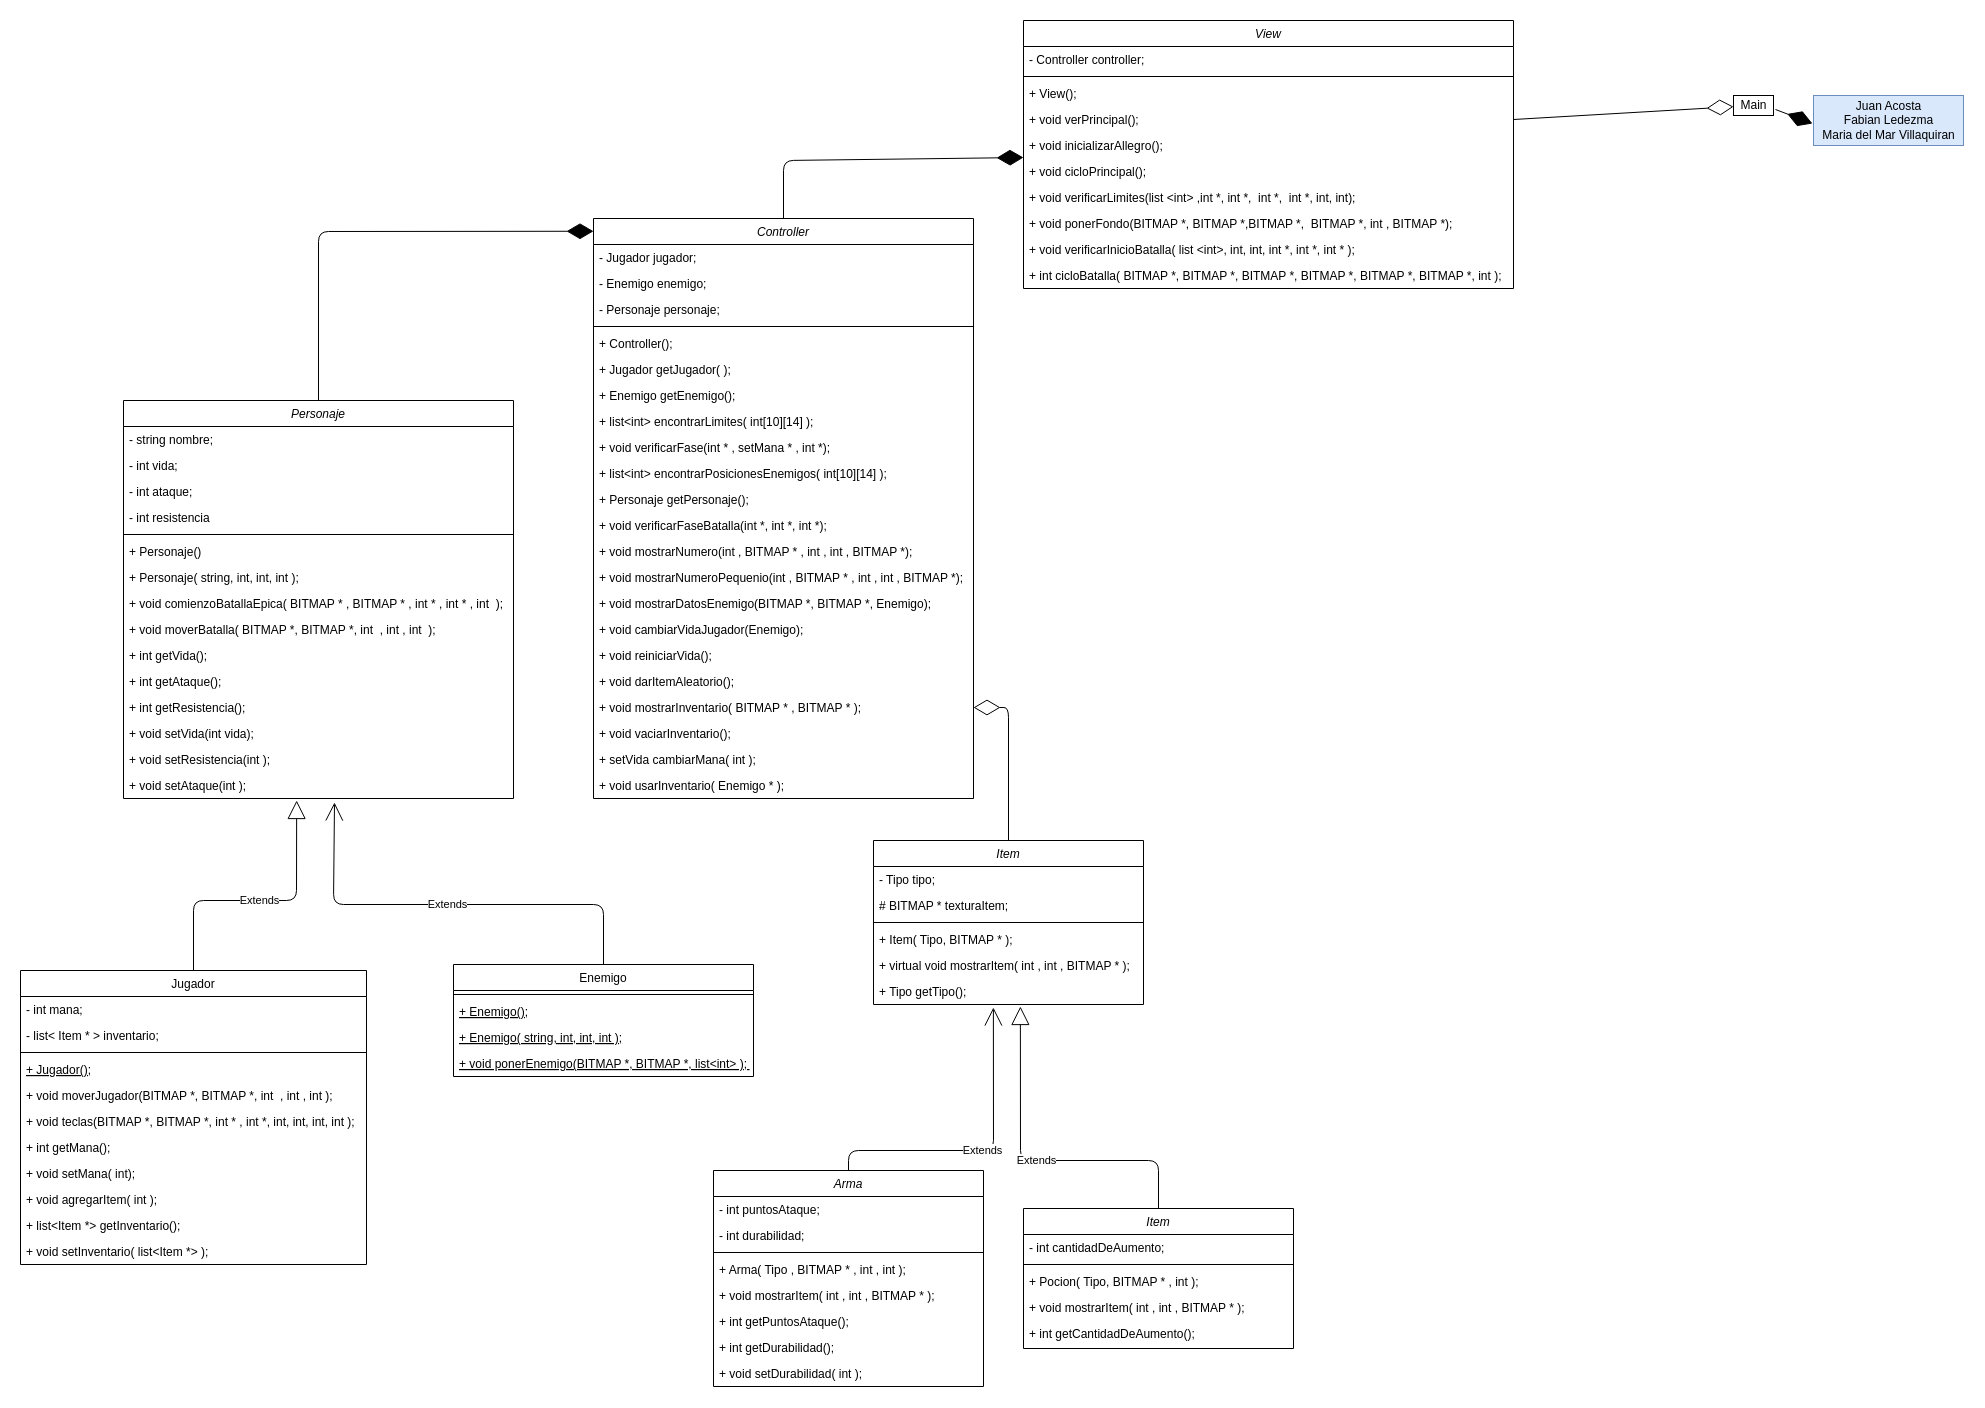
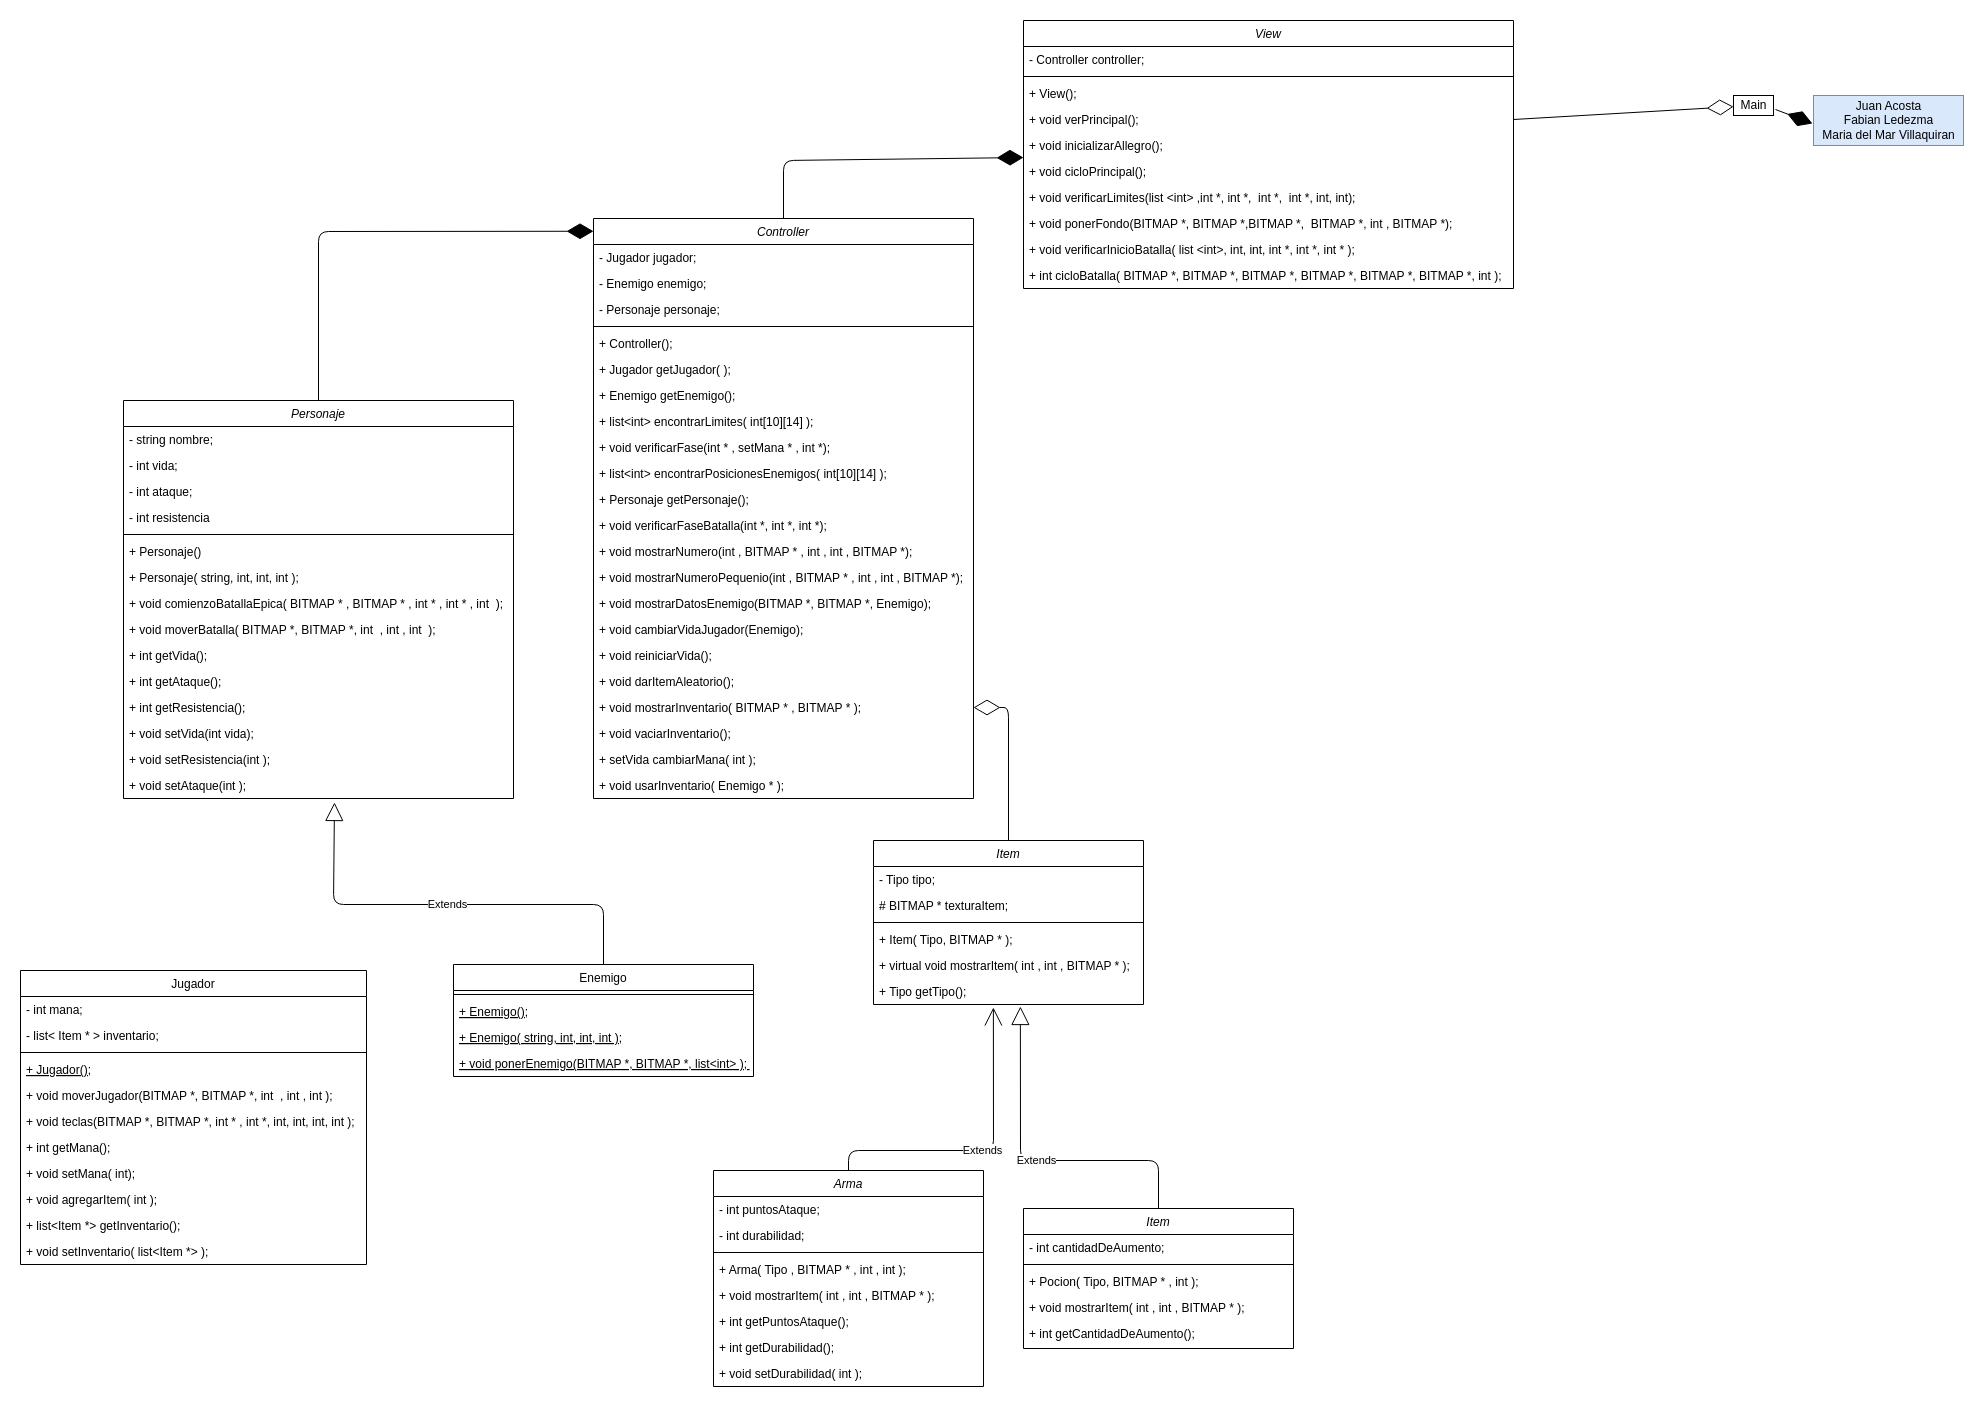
edge "Enemigo" -> "+ void setAtaque(int );": arrowhead open -> block
edge "Jugador" -> "+ void setAtaque(int );": removed, label "Extends"
